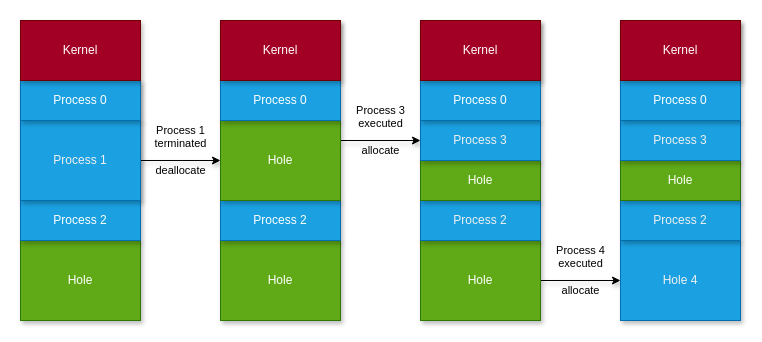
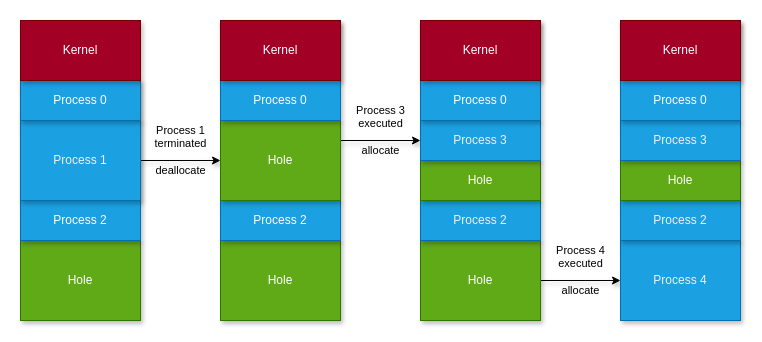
node "Hole 4": label "Hole 4" -> "Process 4"
